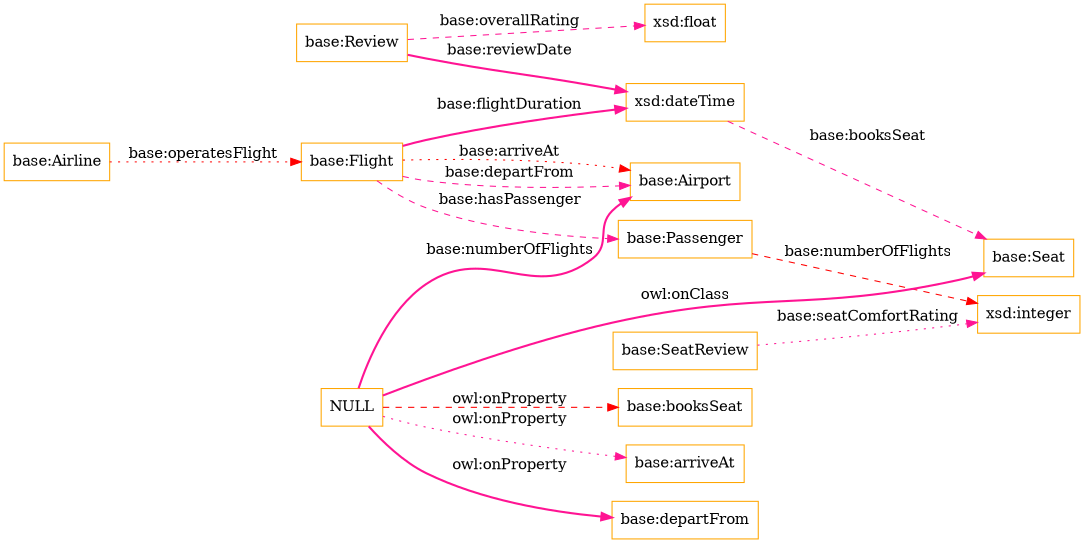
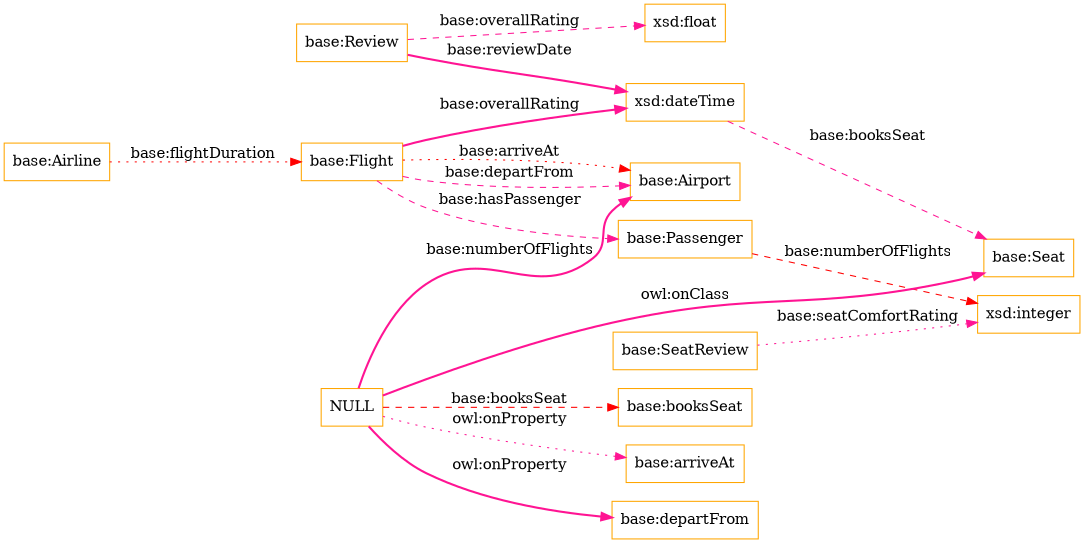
edge "base:Flight" -> "xsd:dateTime": label "base:flightDuration" -> "base:overallRating"
edge "base:Airline" -> "base:Flight": label "base:operatesFlight" -> "base:flightDuration"
edge "NULL" -> "base:booksSeat": label "owl:onProperty" -> "base:booksSeat"
